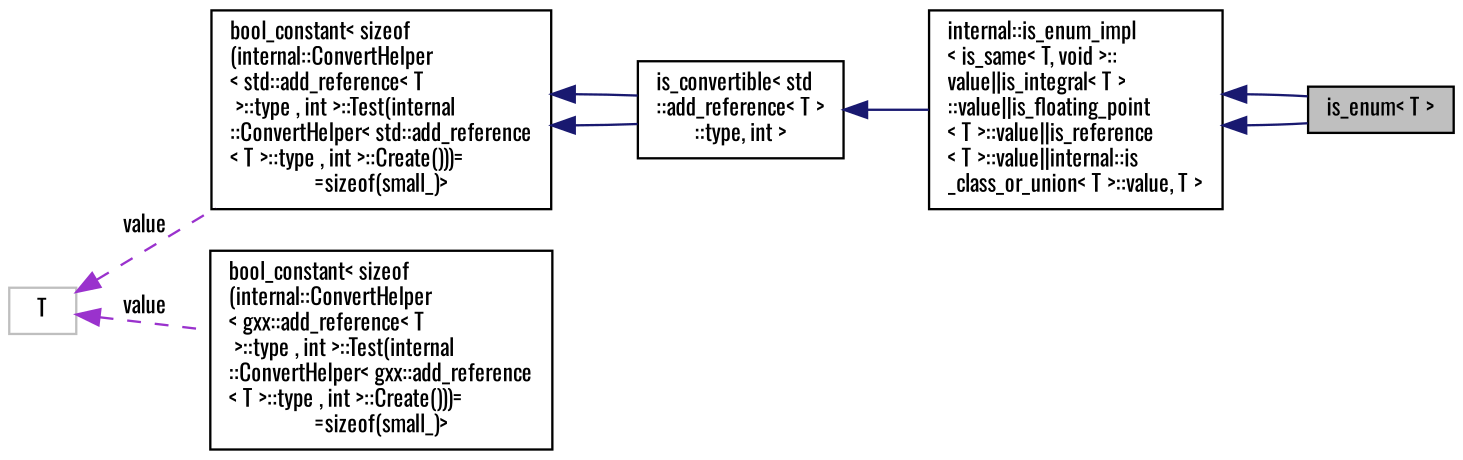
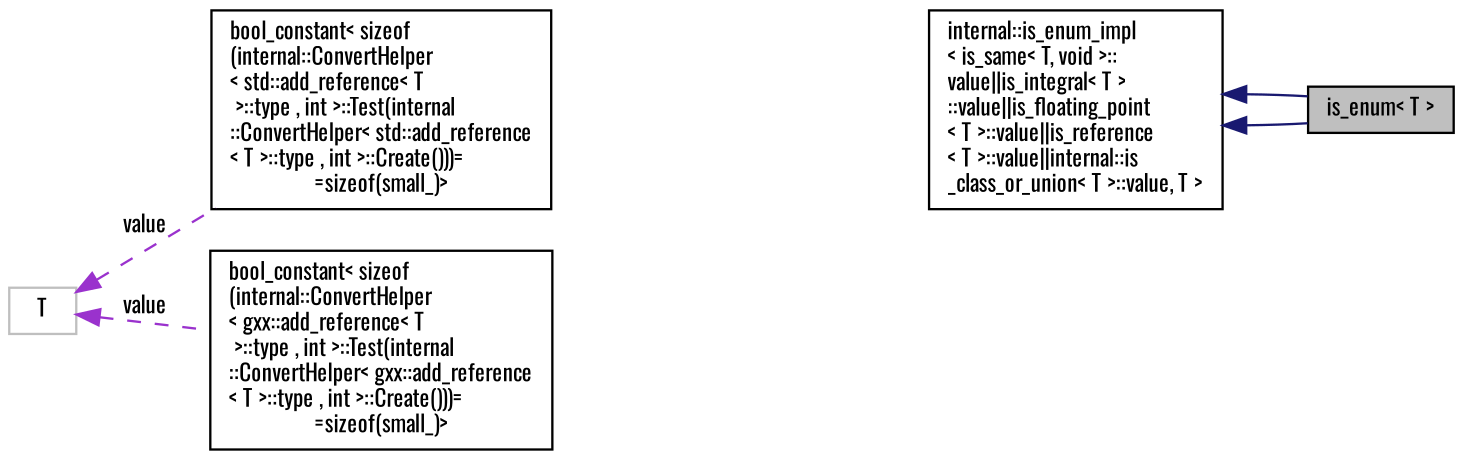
node "is_convertible< std ::add_reference< T > ::type, int >": removed
